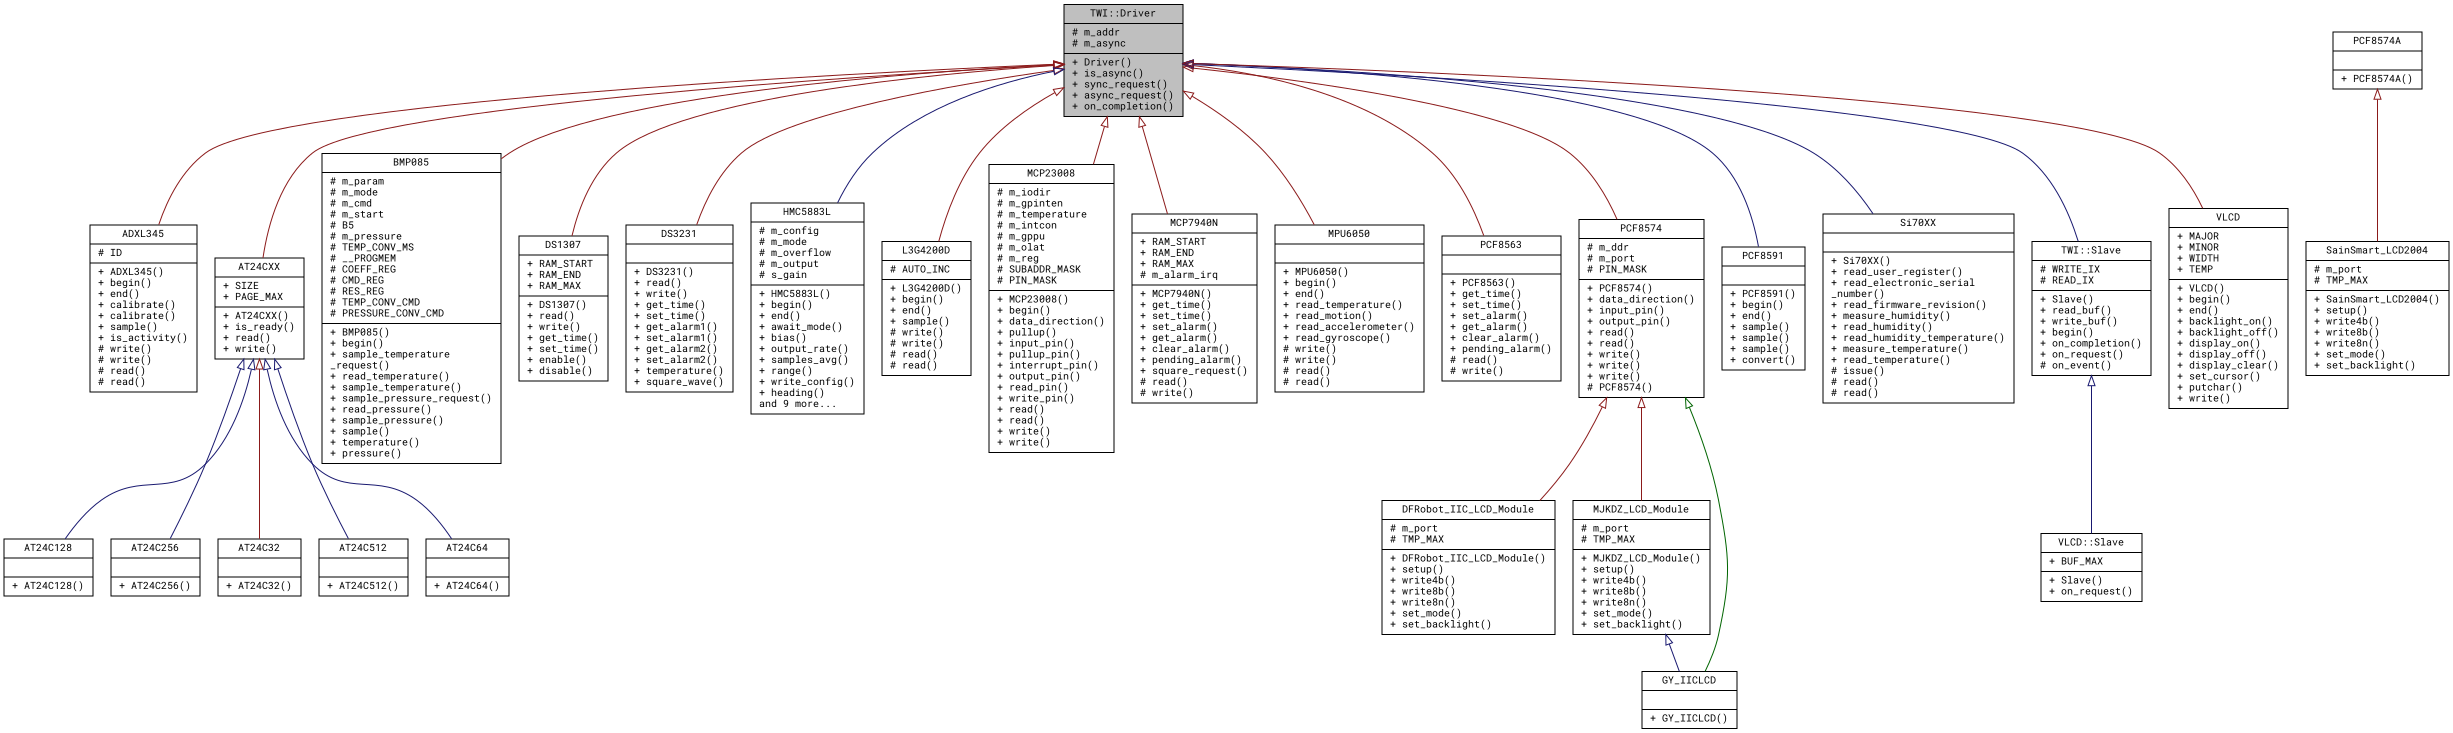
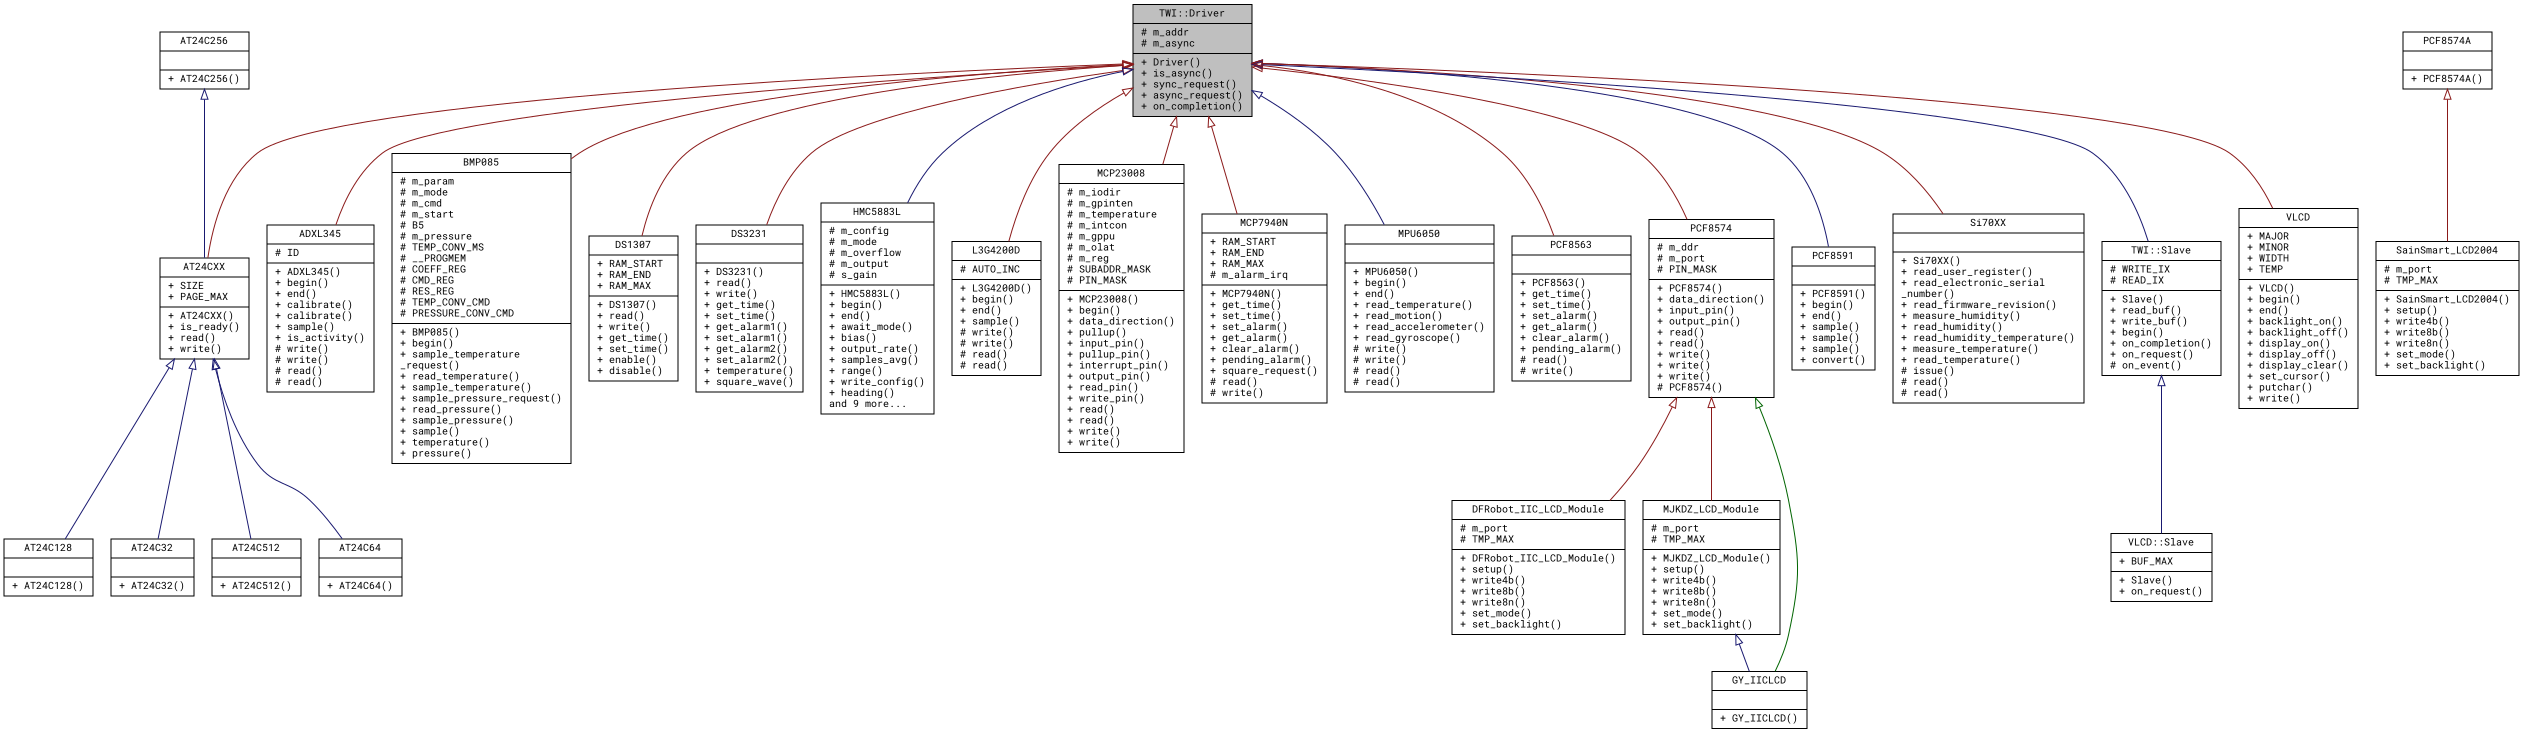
edge "Si70XX" -> "TWI::Driver": color midnightblue -> firebrick4
edge "MPU6050" -> "TWI::Driver": color firebrick4 -> midnightblue
edge "AT24C256" -> "AT24CXX": reversed
edge "AT24C32" -> "AT24CXX": color firebrick4 -> midnightblue
